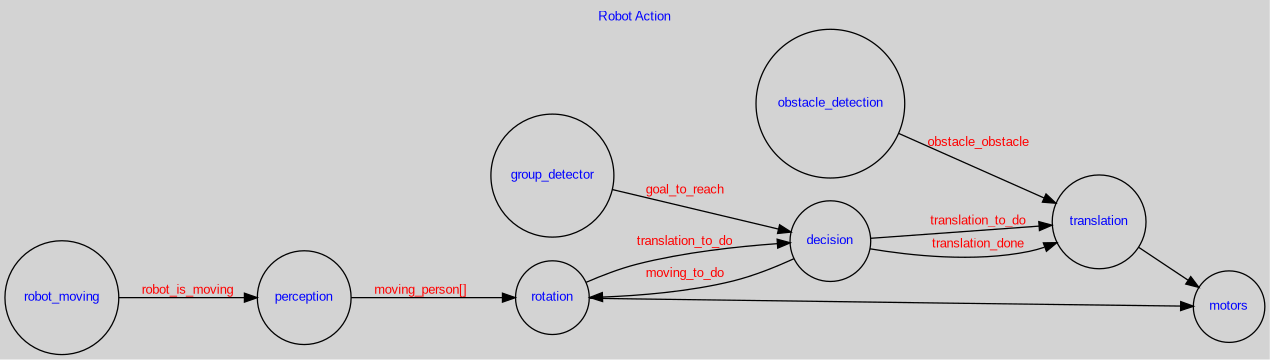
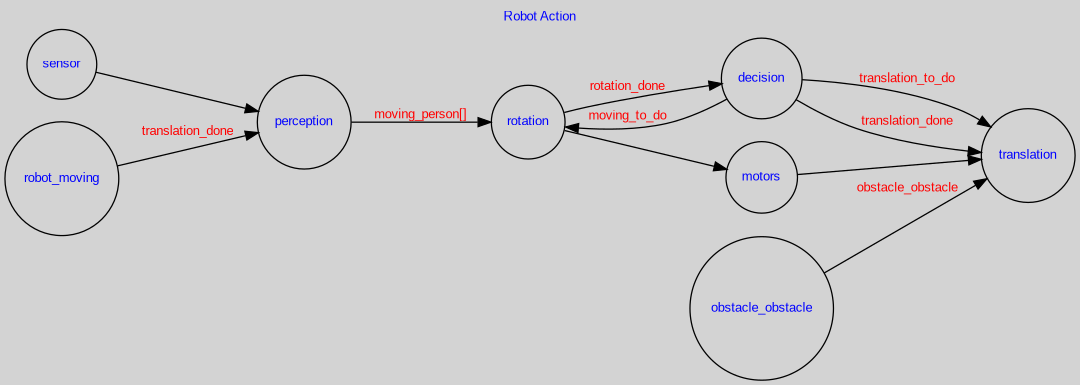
node "sensor": added
node "obstacle_detection": label "obstacle_detection" -> "obstacle_obstacle"
node "group_detector": removed
edge "rotation" -> "decision": label "translation_to_do" -> "rotation_done"
edge "translation" -> "motors": reversed
edge "robot_moving" -> "perception": label "robot_is_moving" -> "translation_done"
